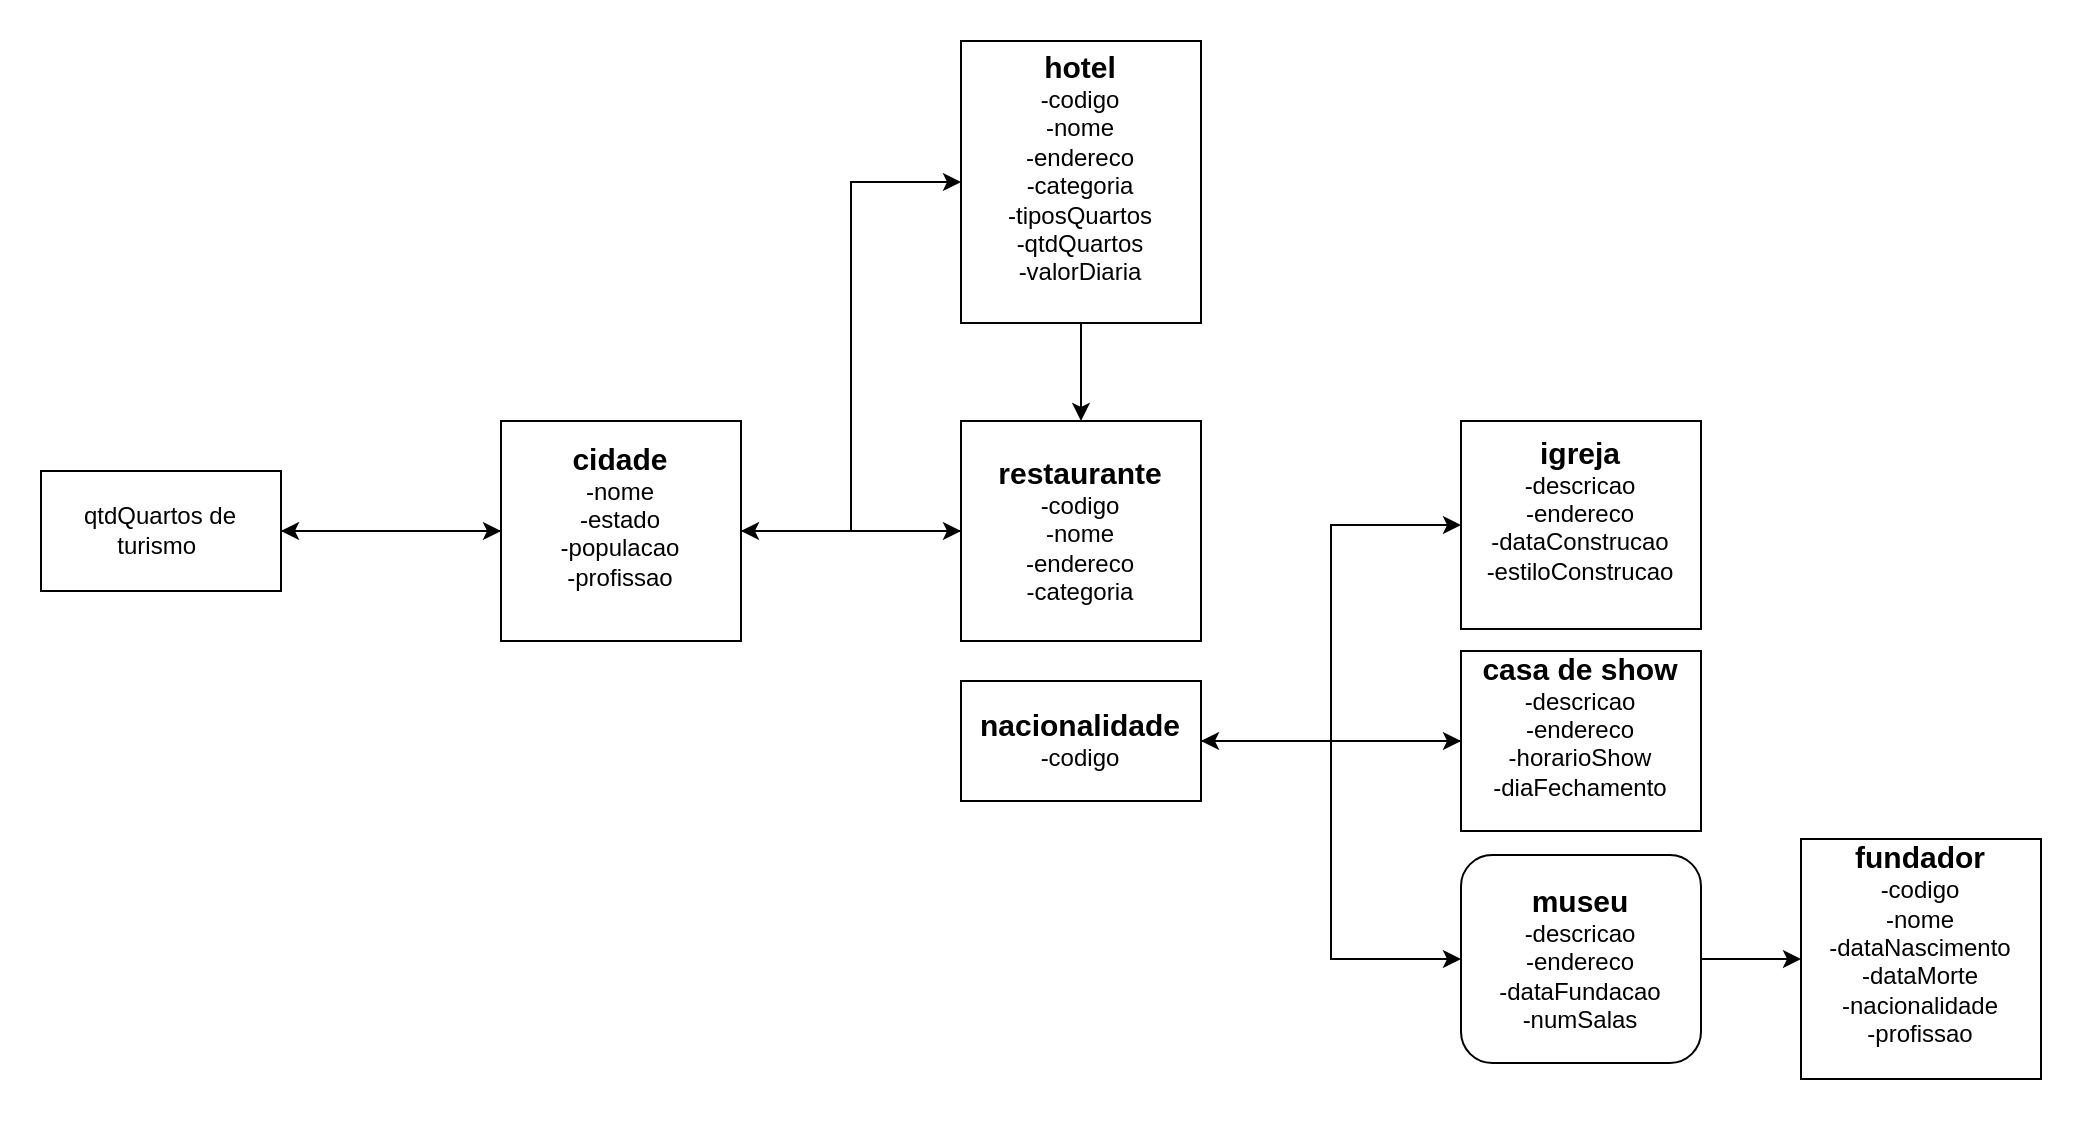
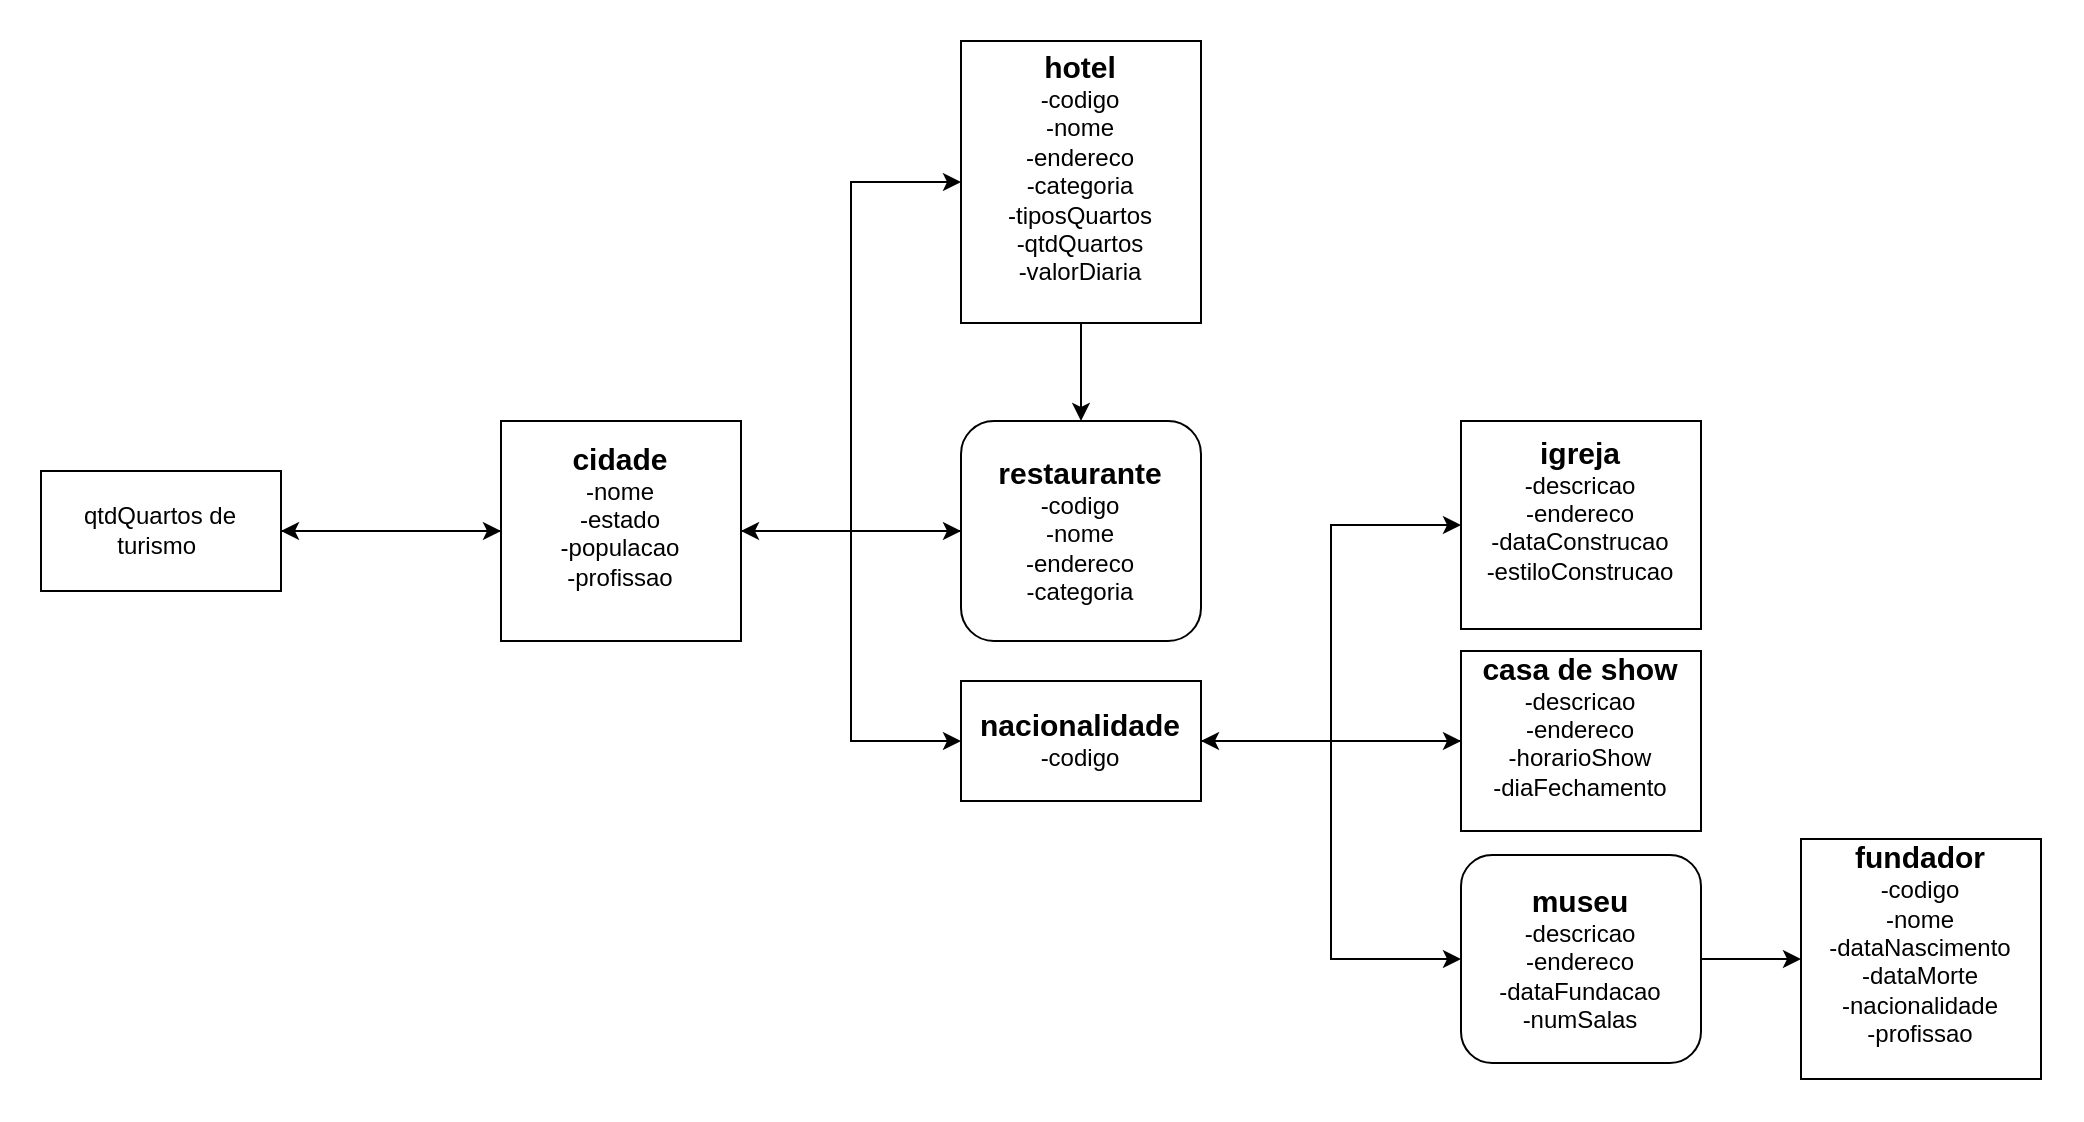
node "restaurante -codigo -nome -endereco -categoria": shape rectangle -> rounded rectangle
edge "cidade -nome -estado -populacao -profissao" -> "nacionalidade -codigo": added
